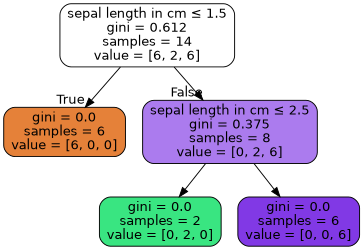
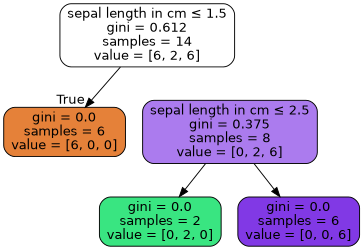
edge "sepal length in cm ≤ 1.5" -> "sepal length in cm ≤ 2.5": removed
